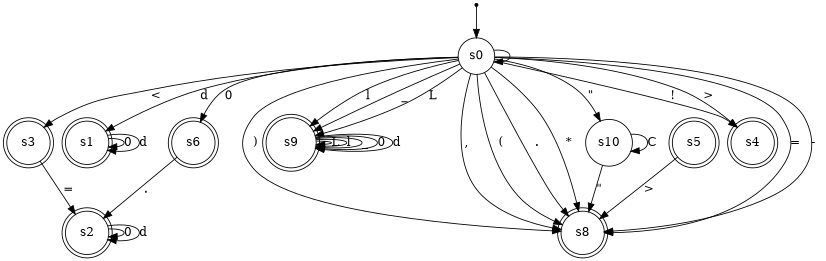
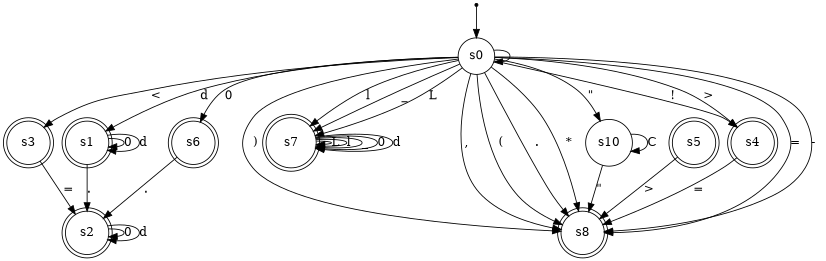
node "s9": label "s9" -> "s7"
edge "s1" -> "s2": added, label "."
edge "s4" -> "s8": added, label "="
